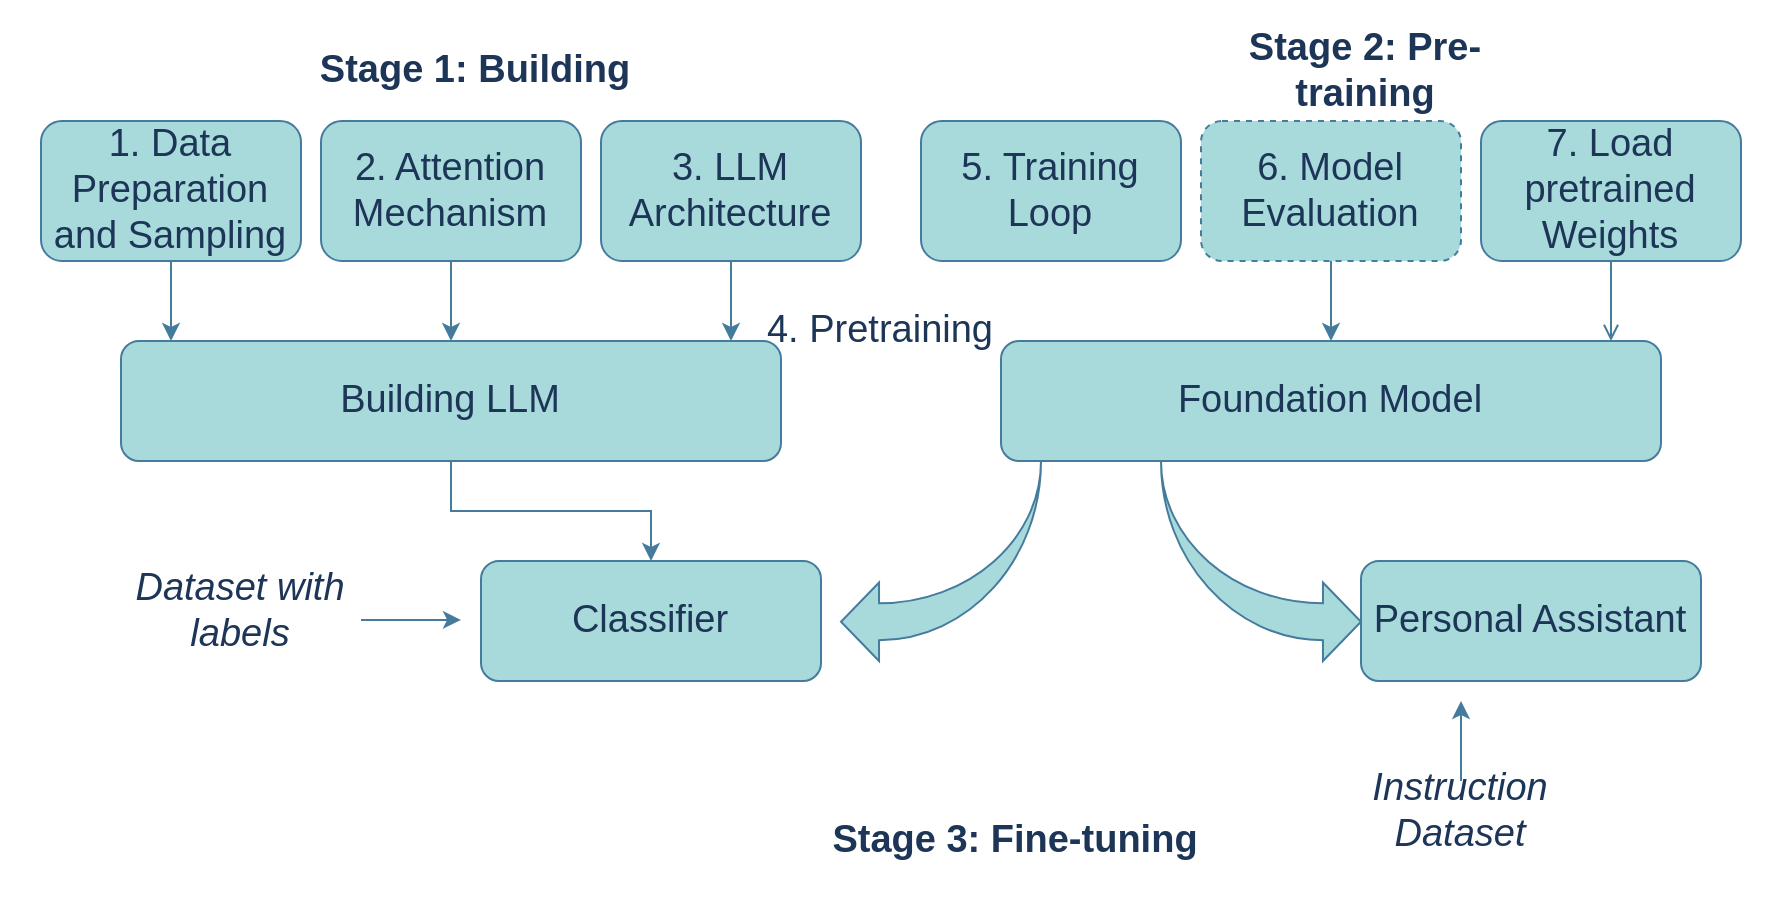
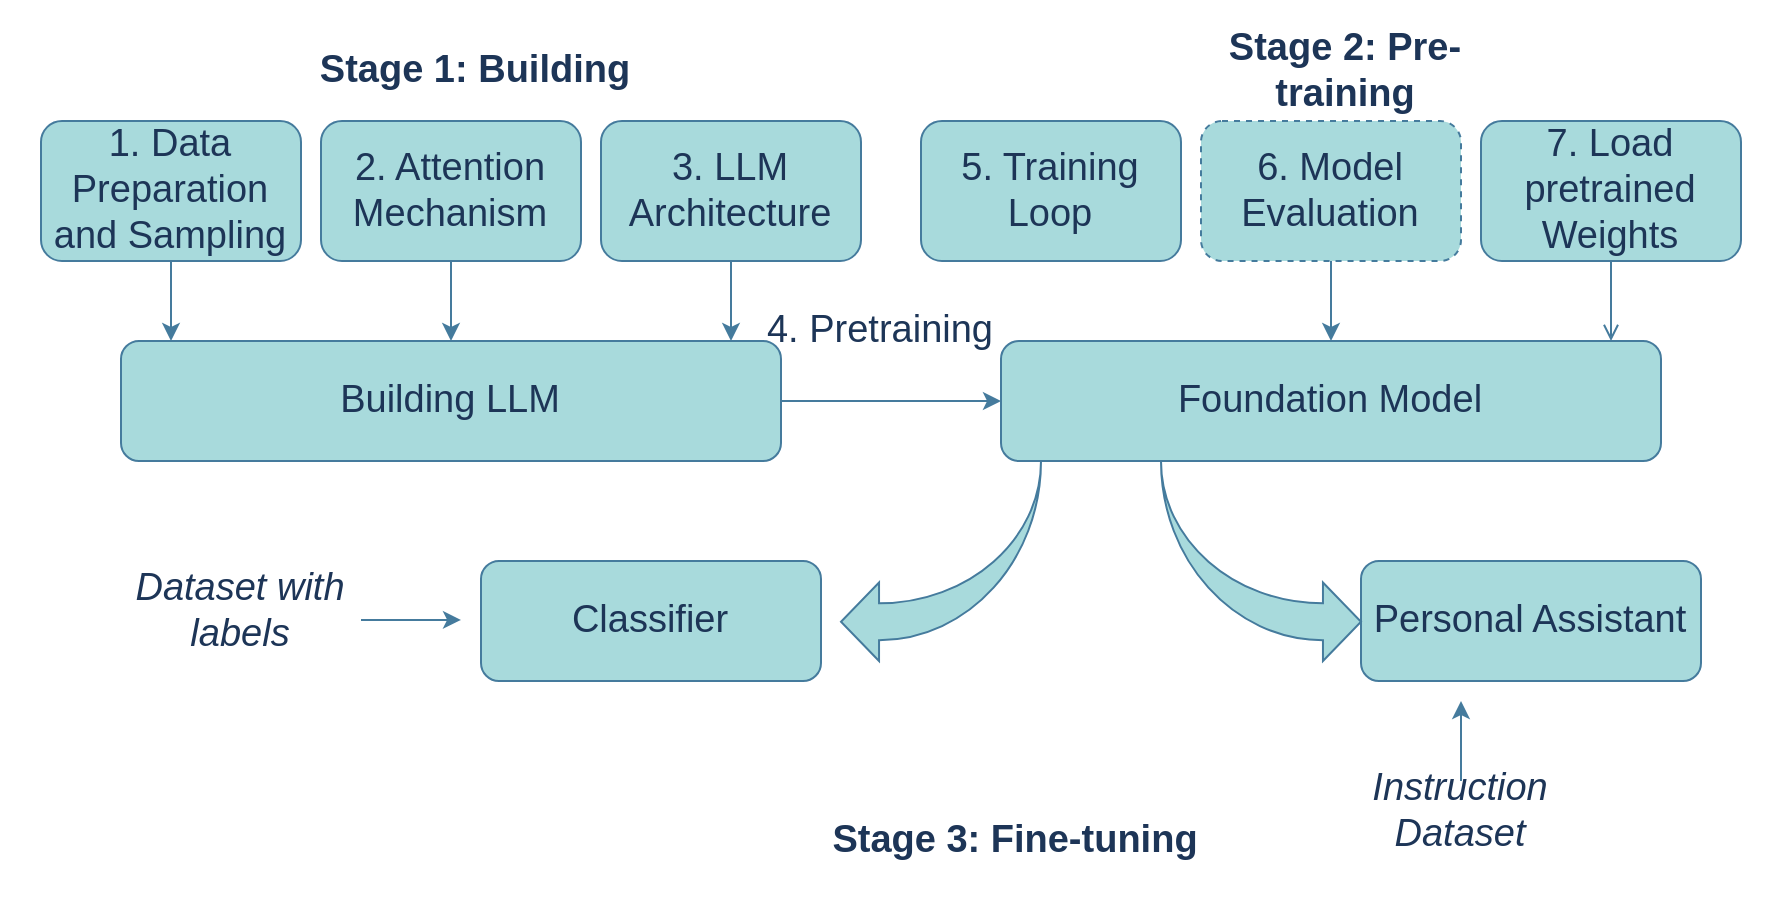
node "Stage 2: Pre-training": moved (1366, 71) -> (1346, 71)
edge "Building LLM" -> "Classifier": now "Building LLM" -> "Foundation Model"
